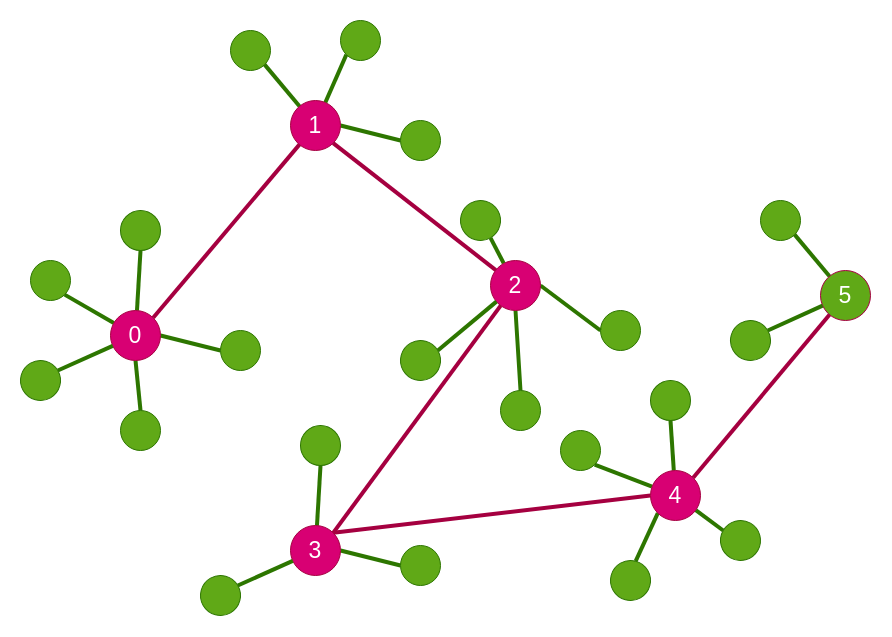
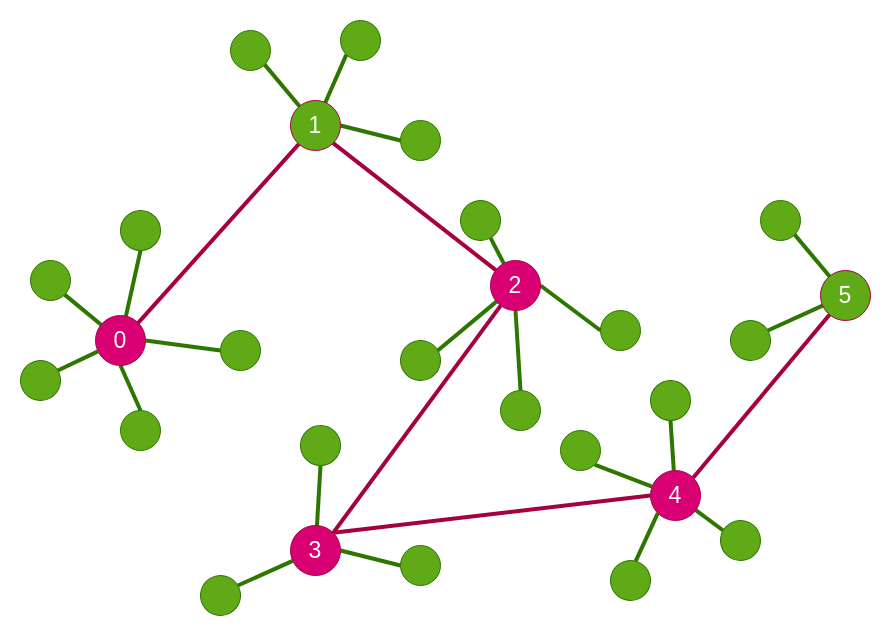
node "1": fillcolor #d80073 -> #60a917
node "0": moved (136, 336) -> (121, 341)
